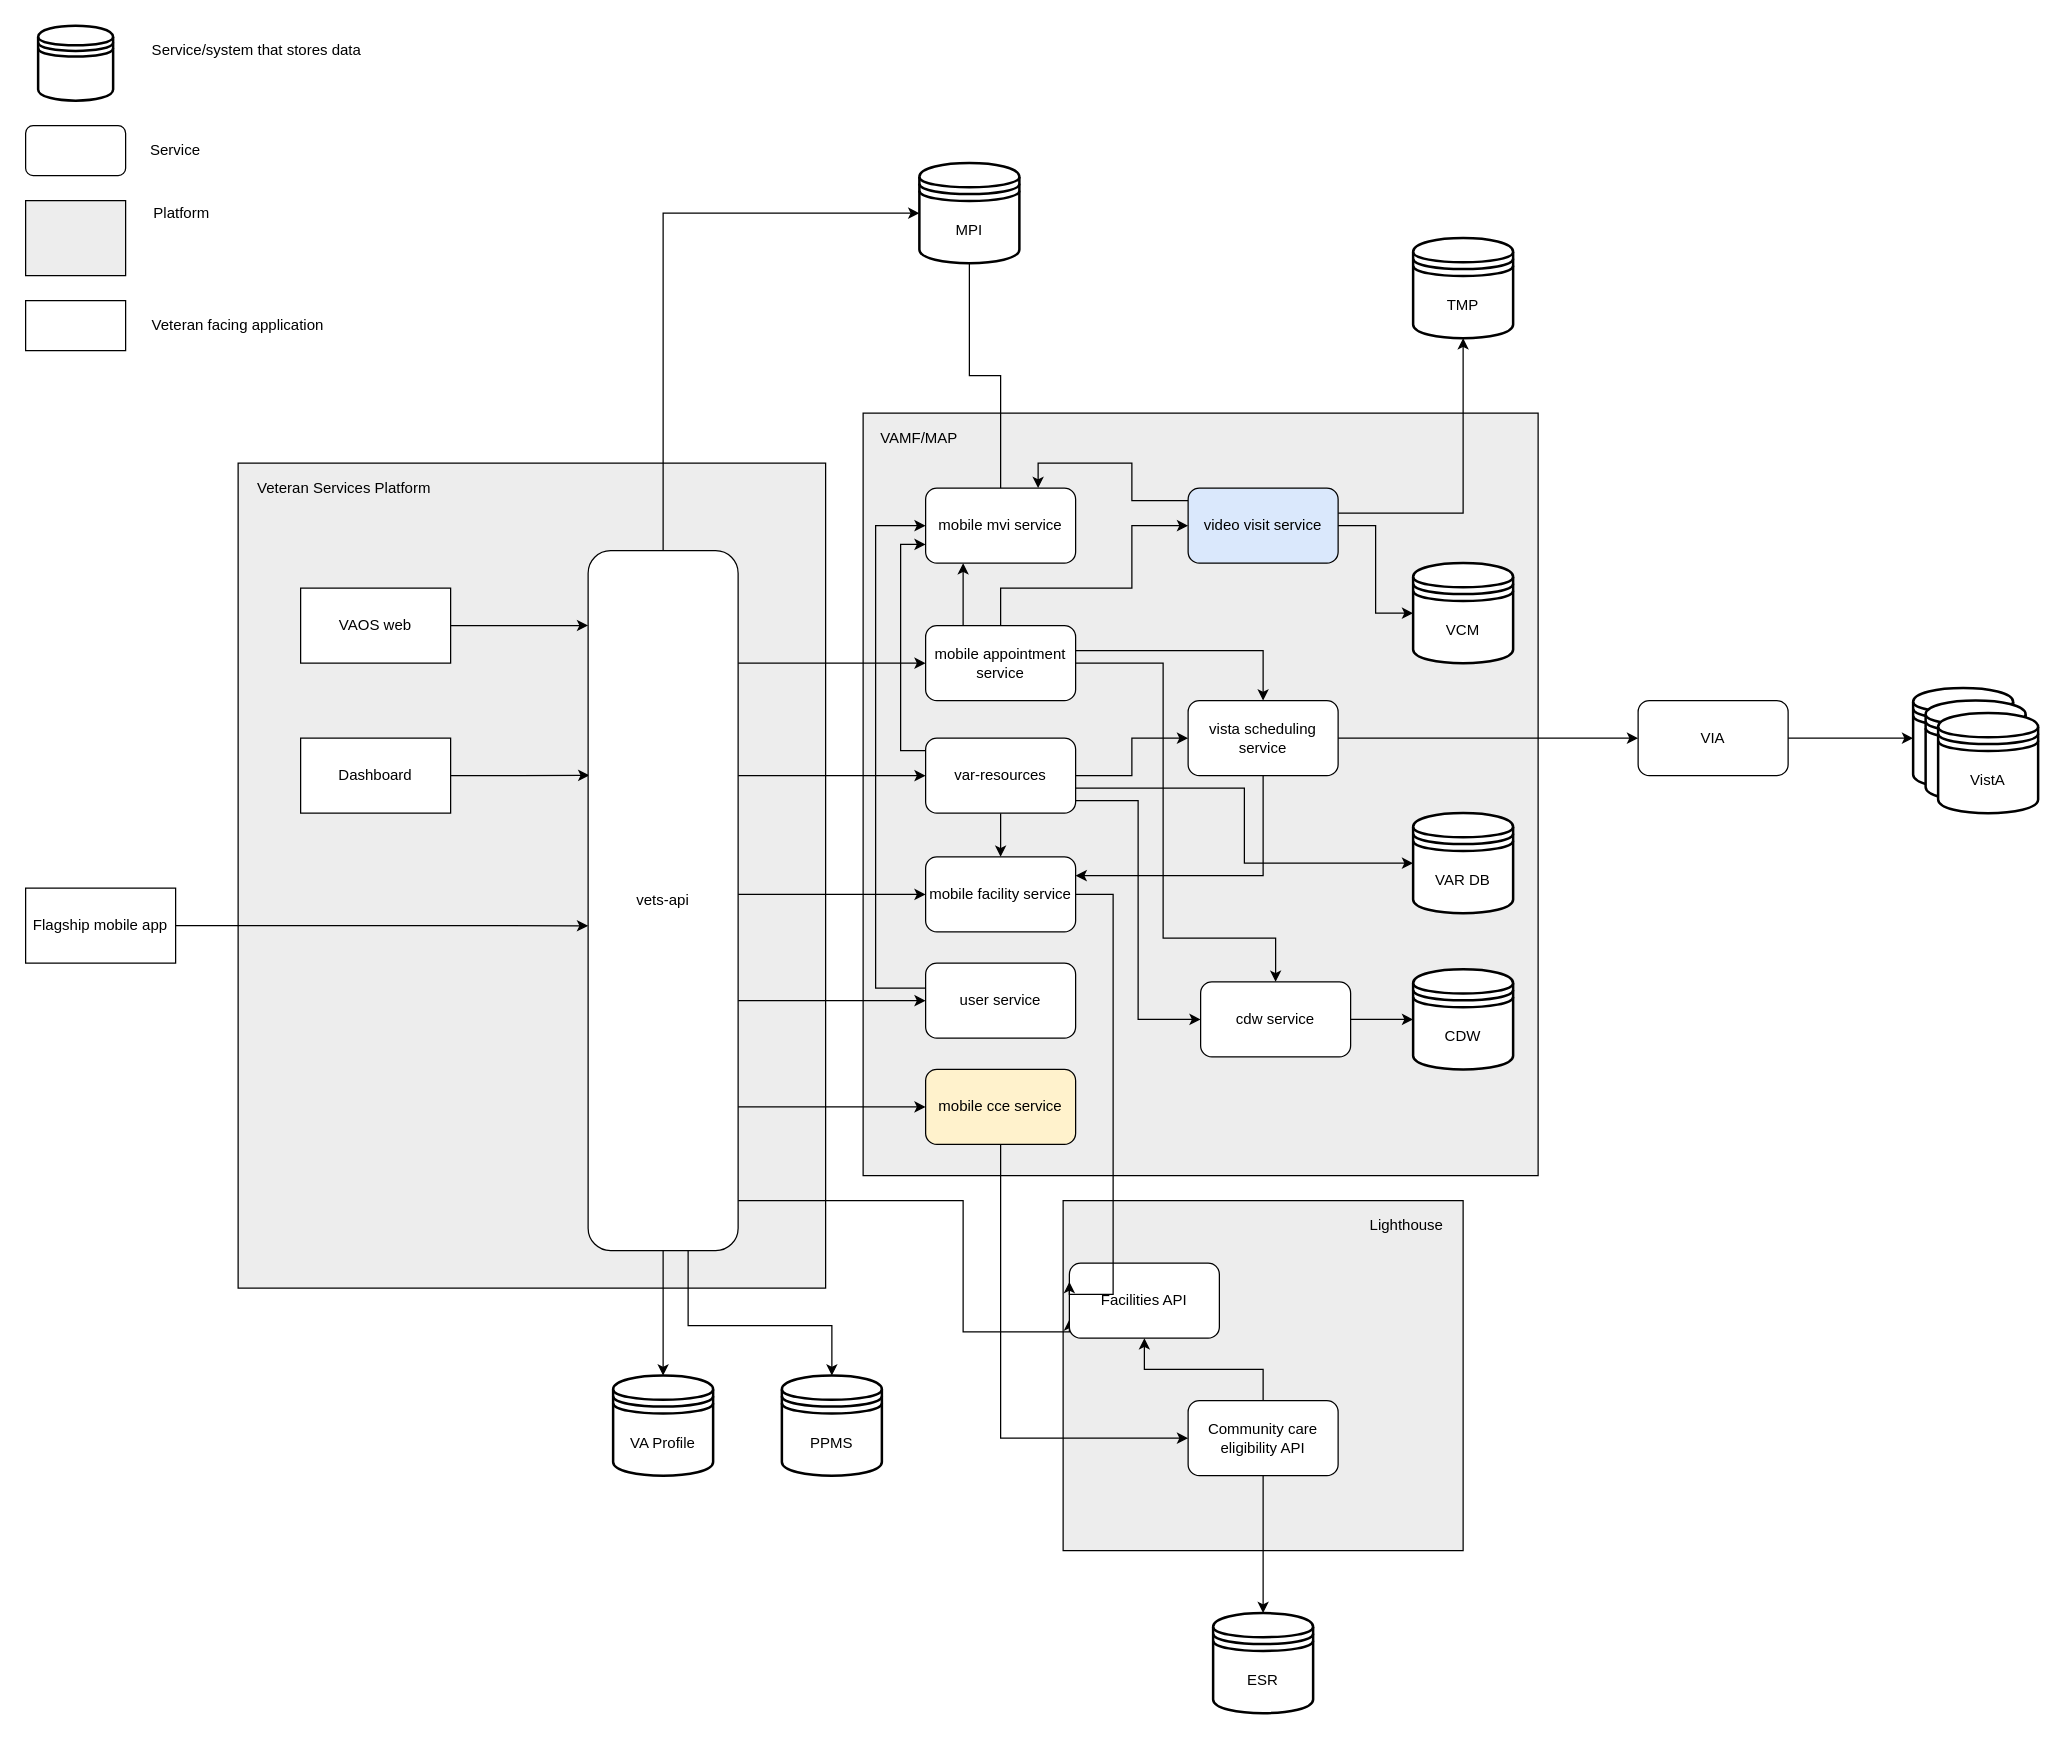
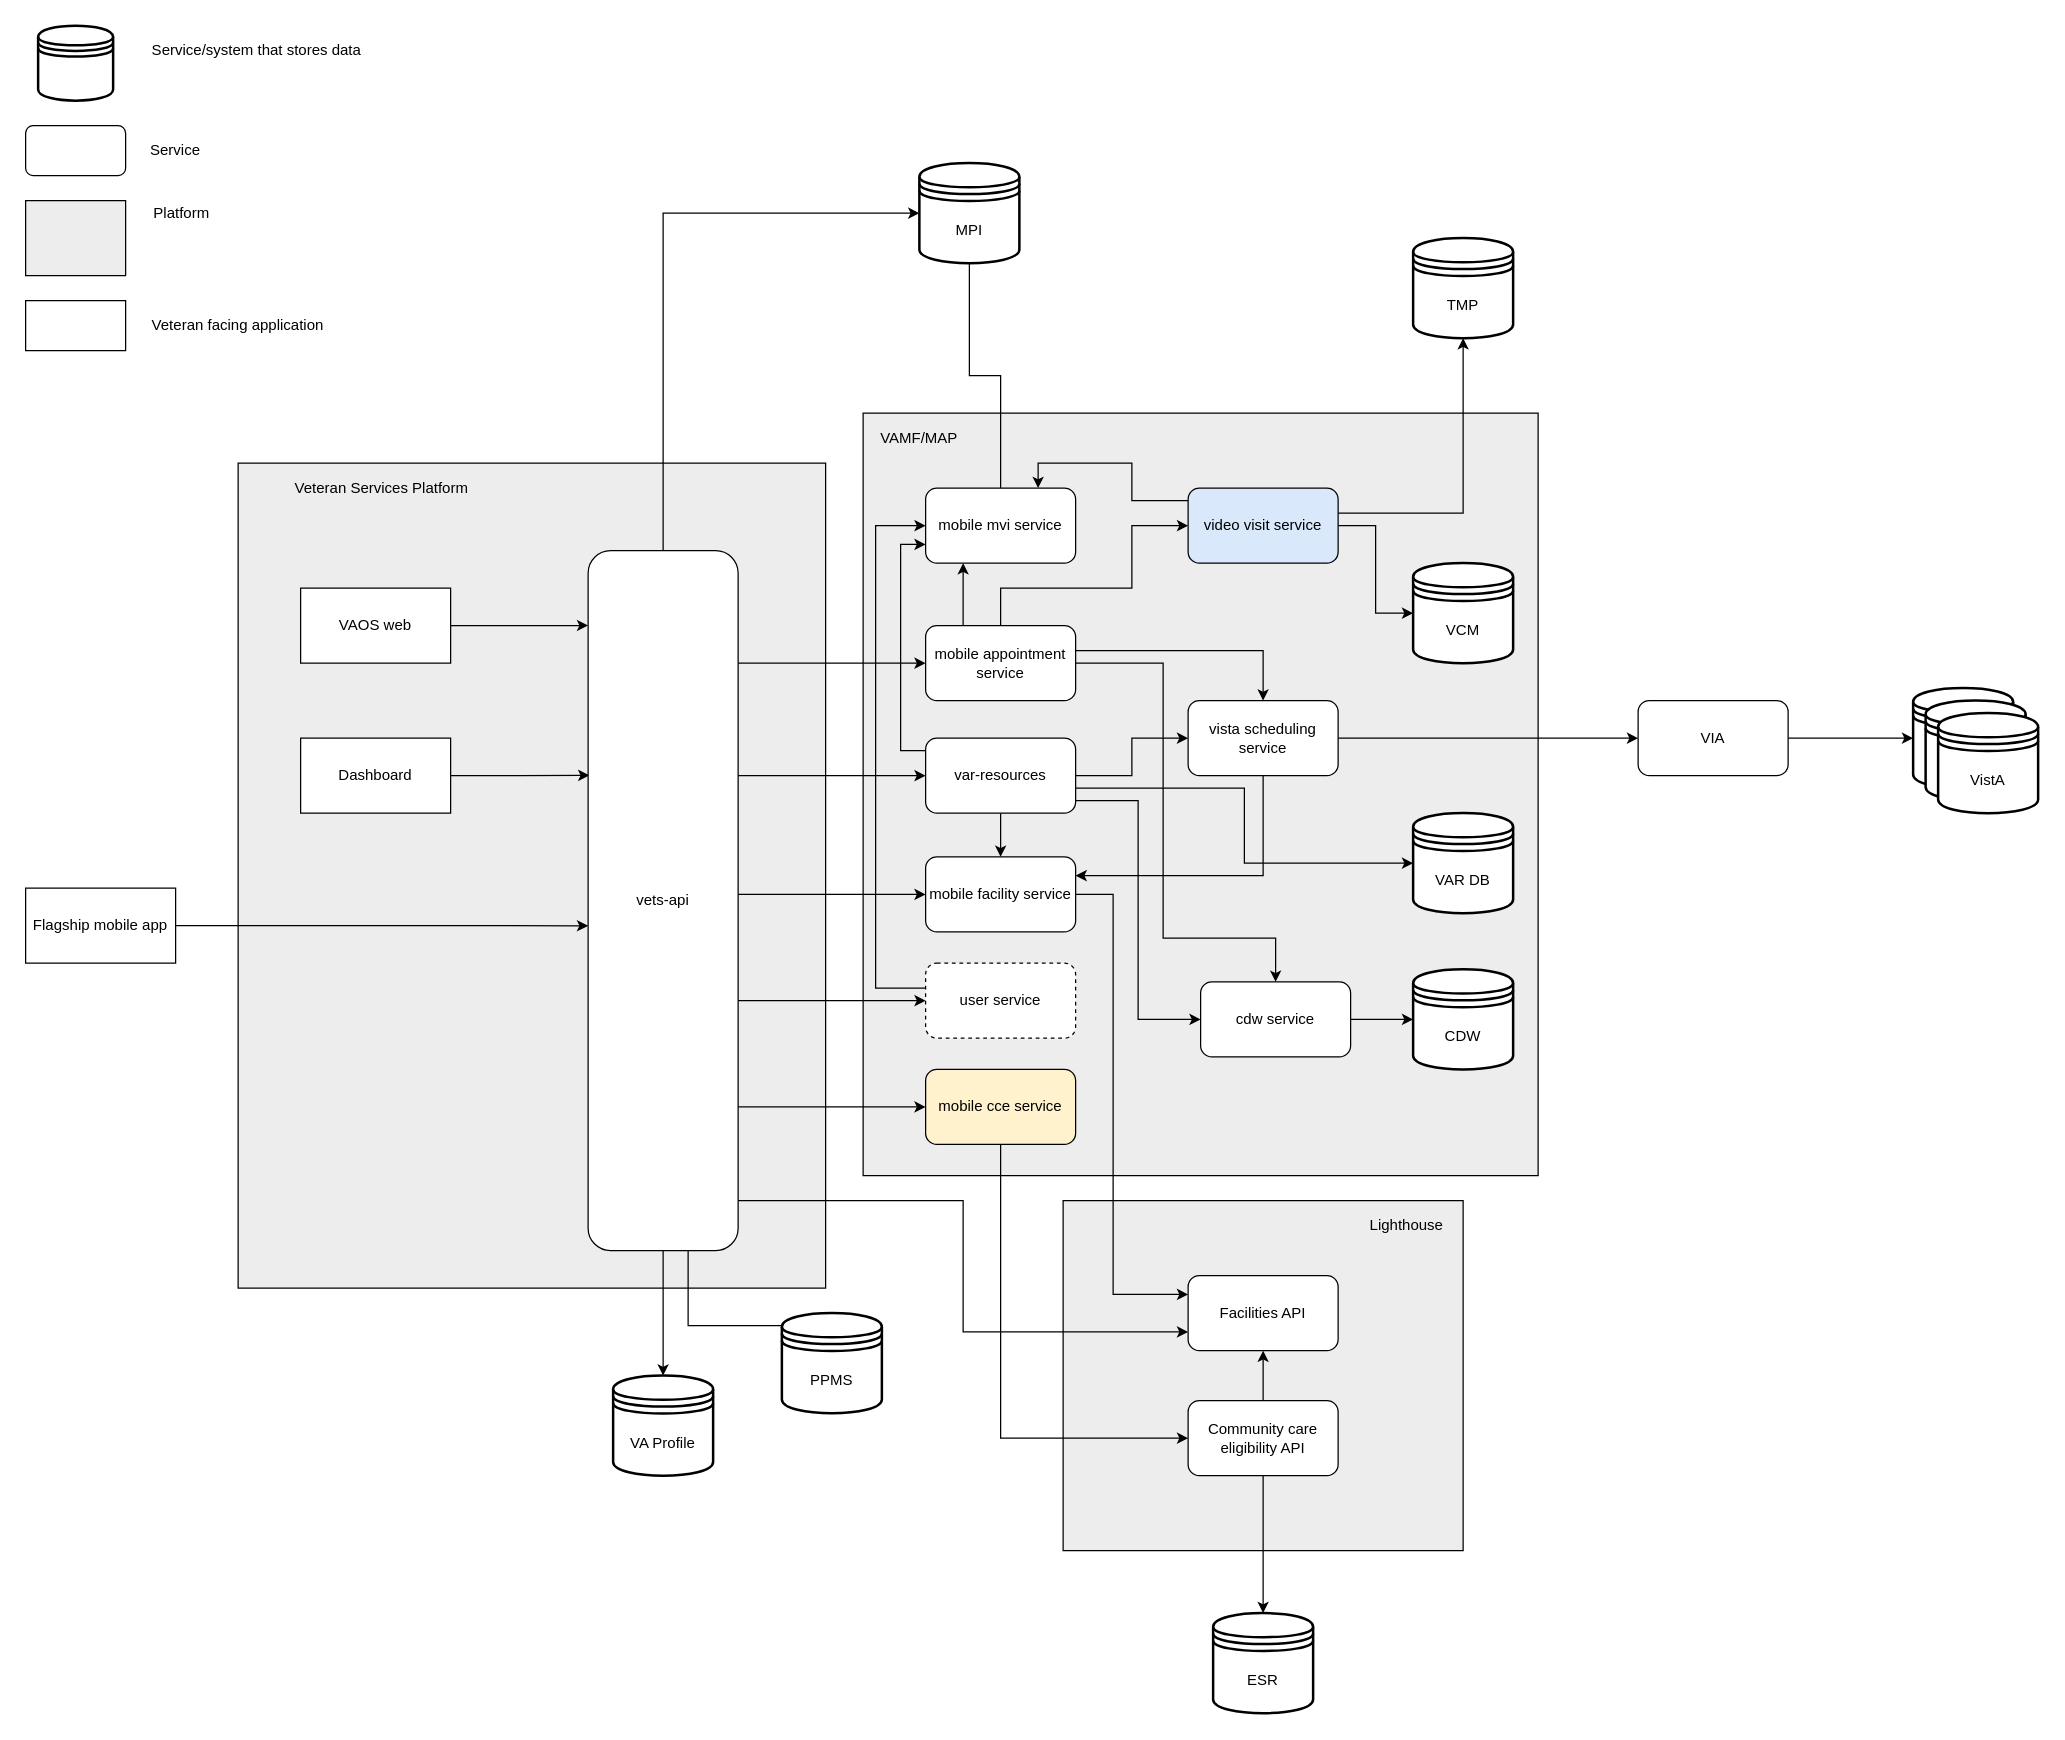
node "Veteran Services Platform": moved (344, 488) -> (382, 488)
node "user service": style solid -> dashed
node "Facilities API": moved (1144, 1301) -> (1263, 1313)
node "PPMS": moved (832, 1426) -> (832, 1363)
